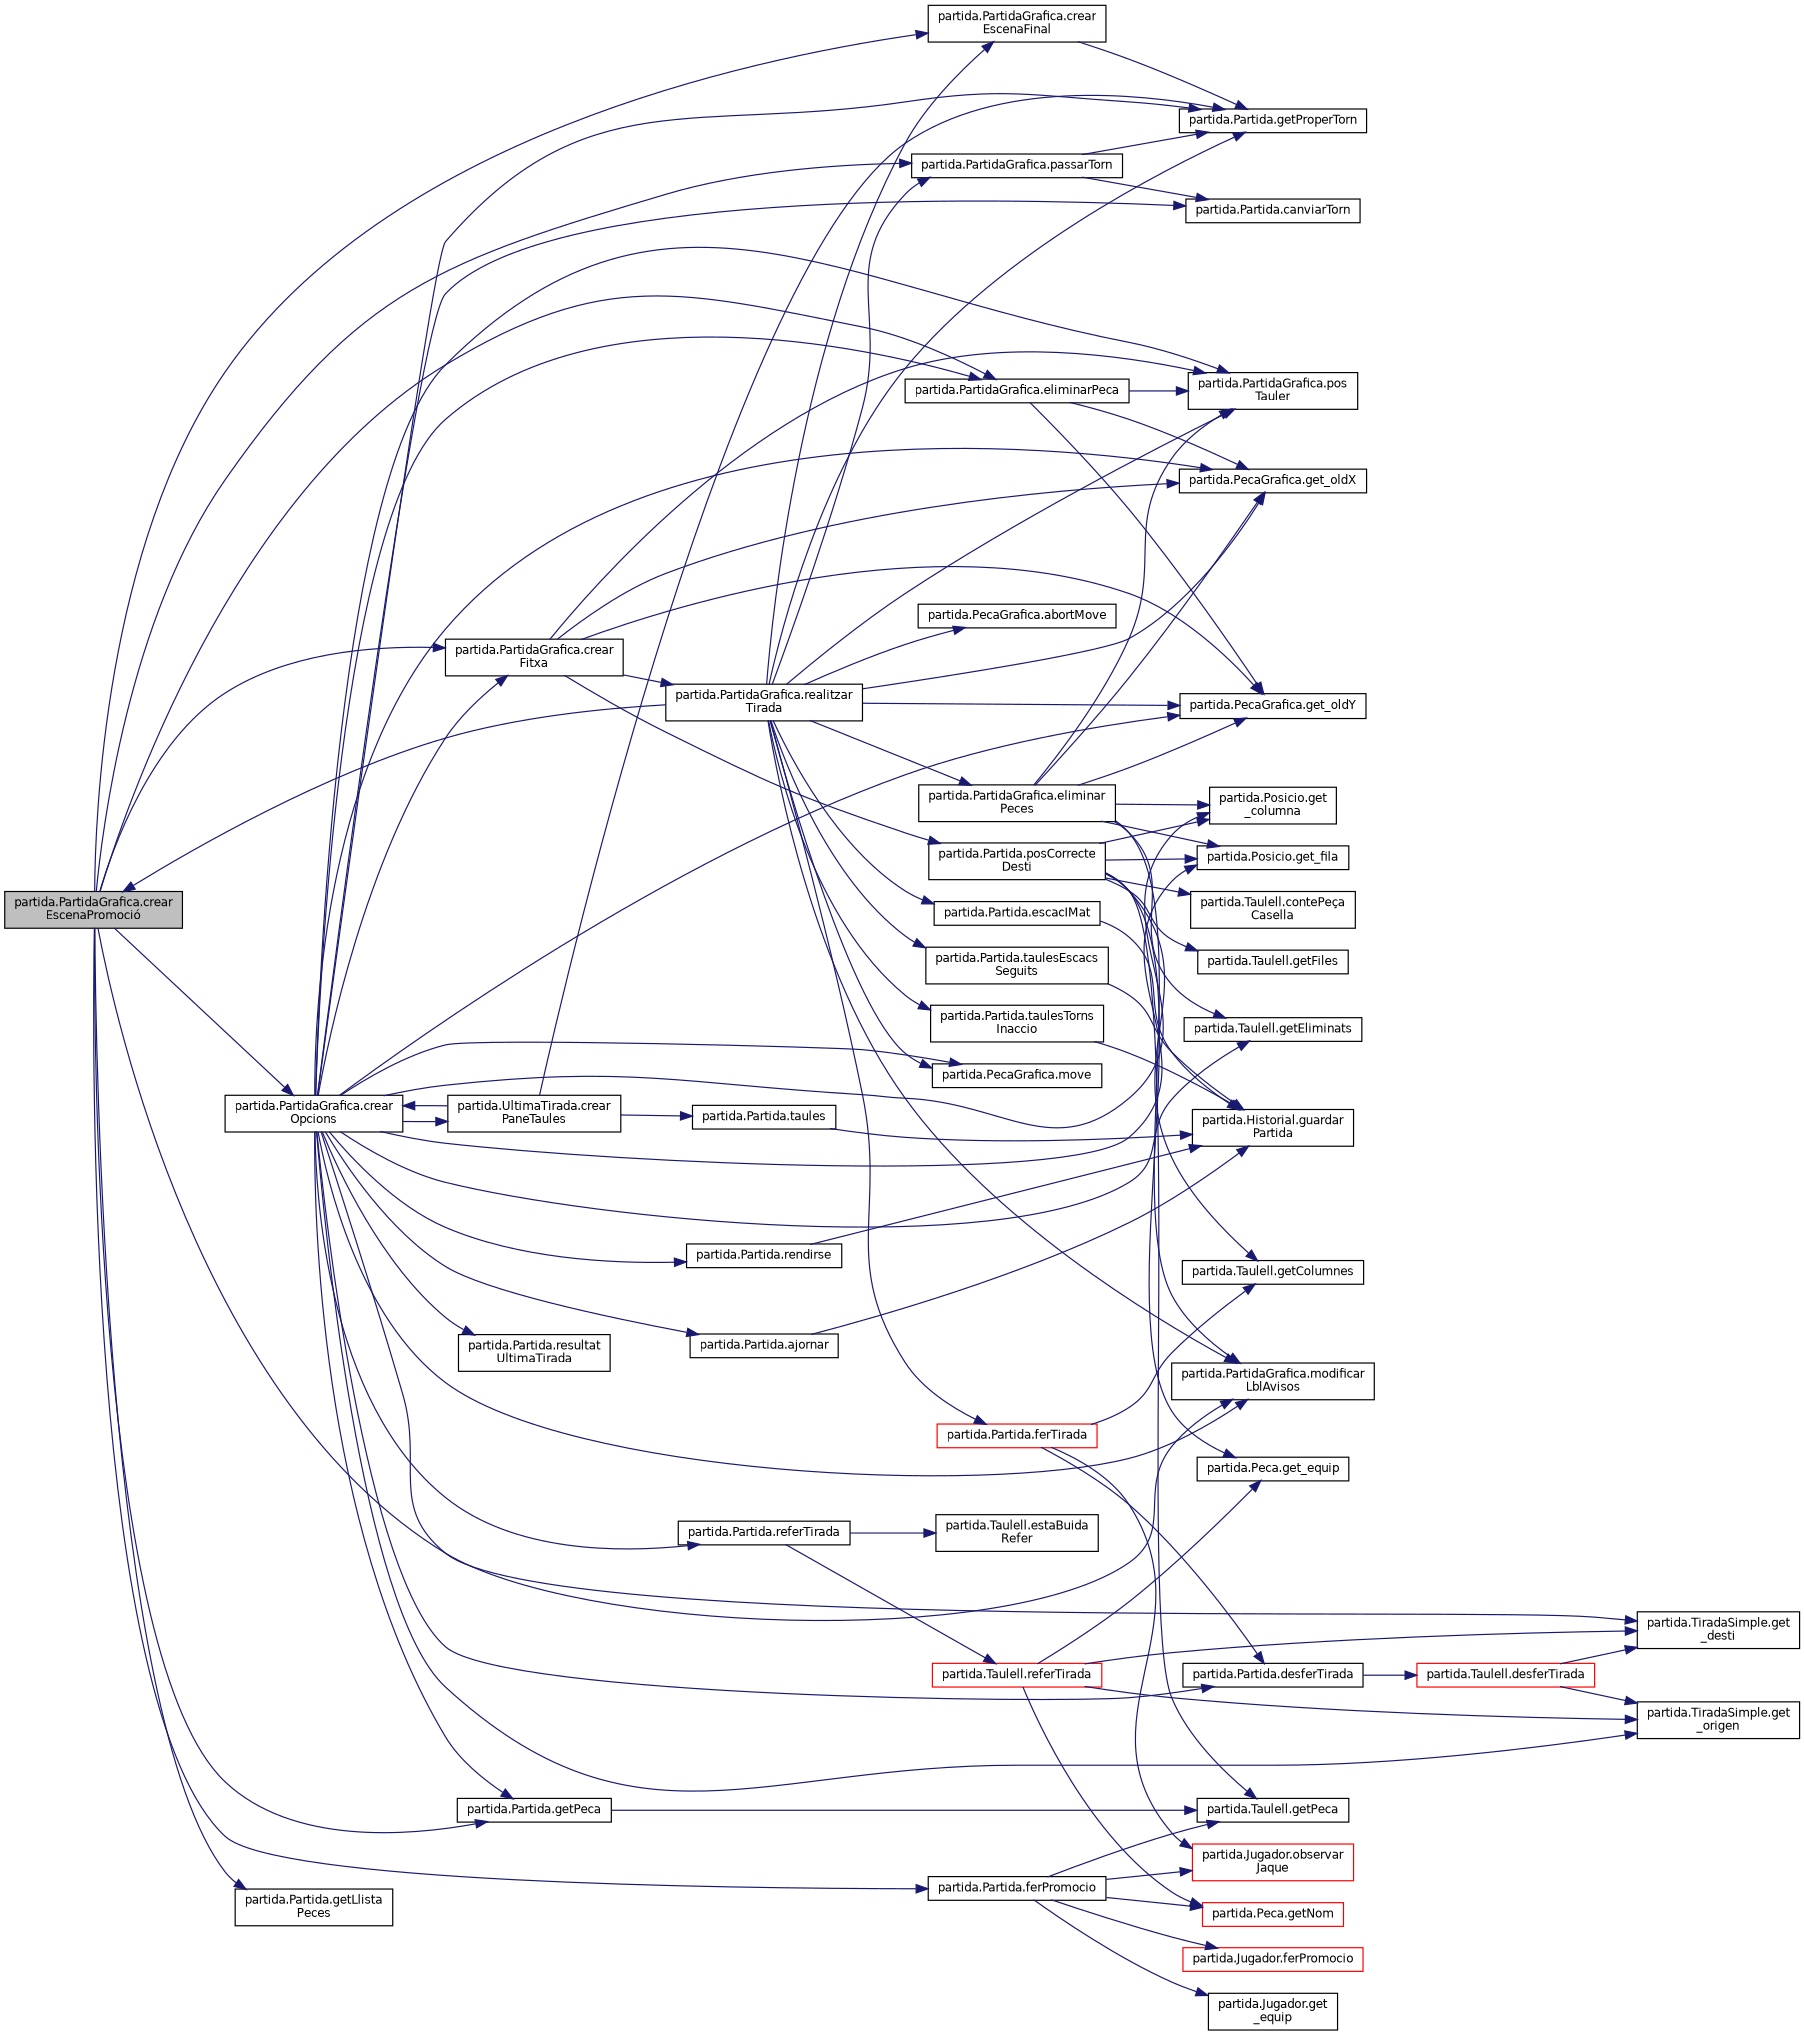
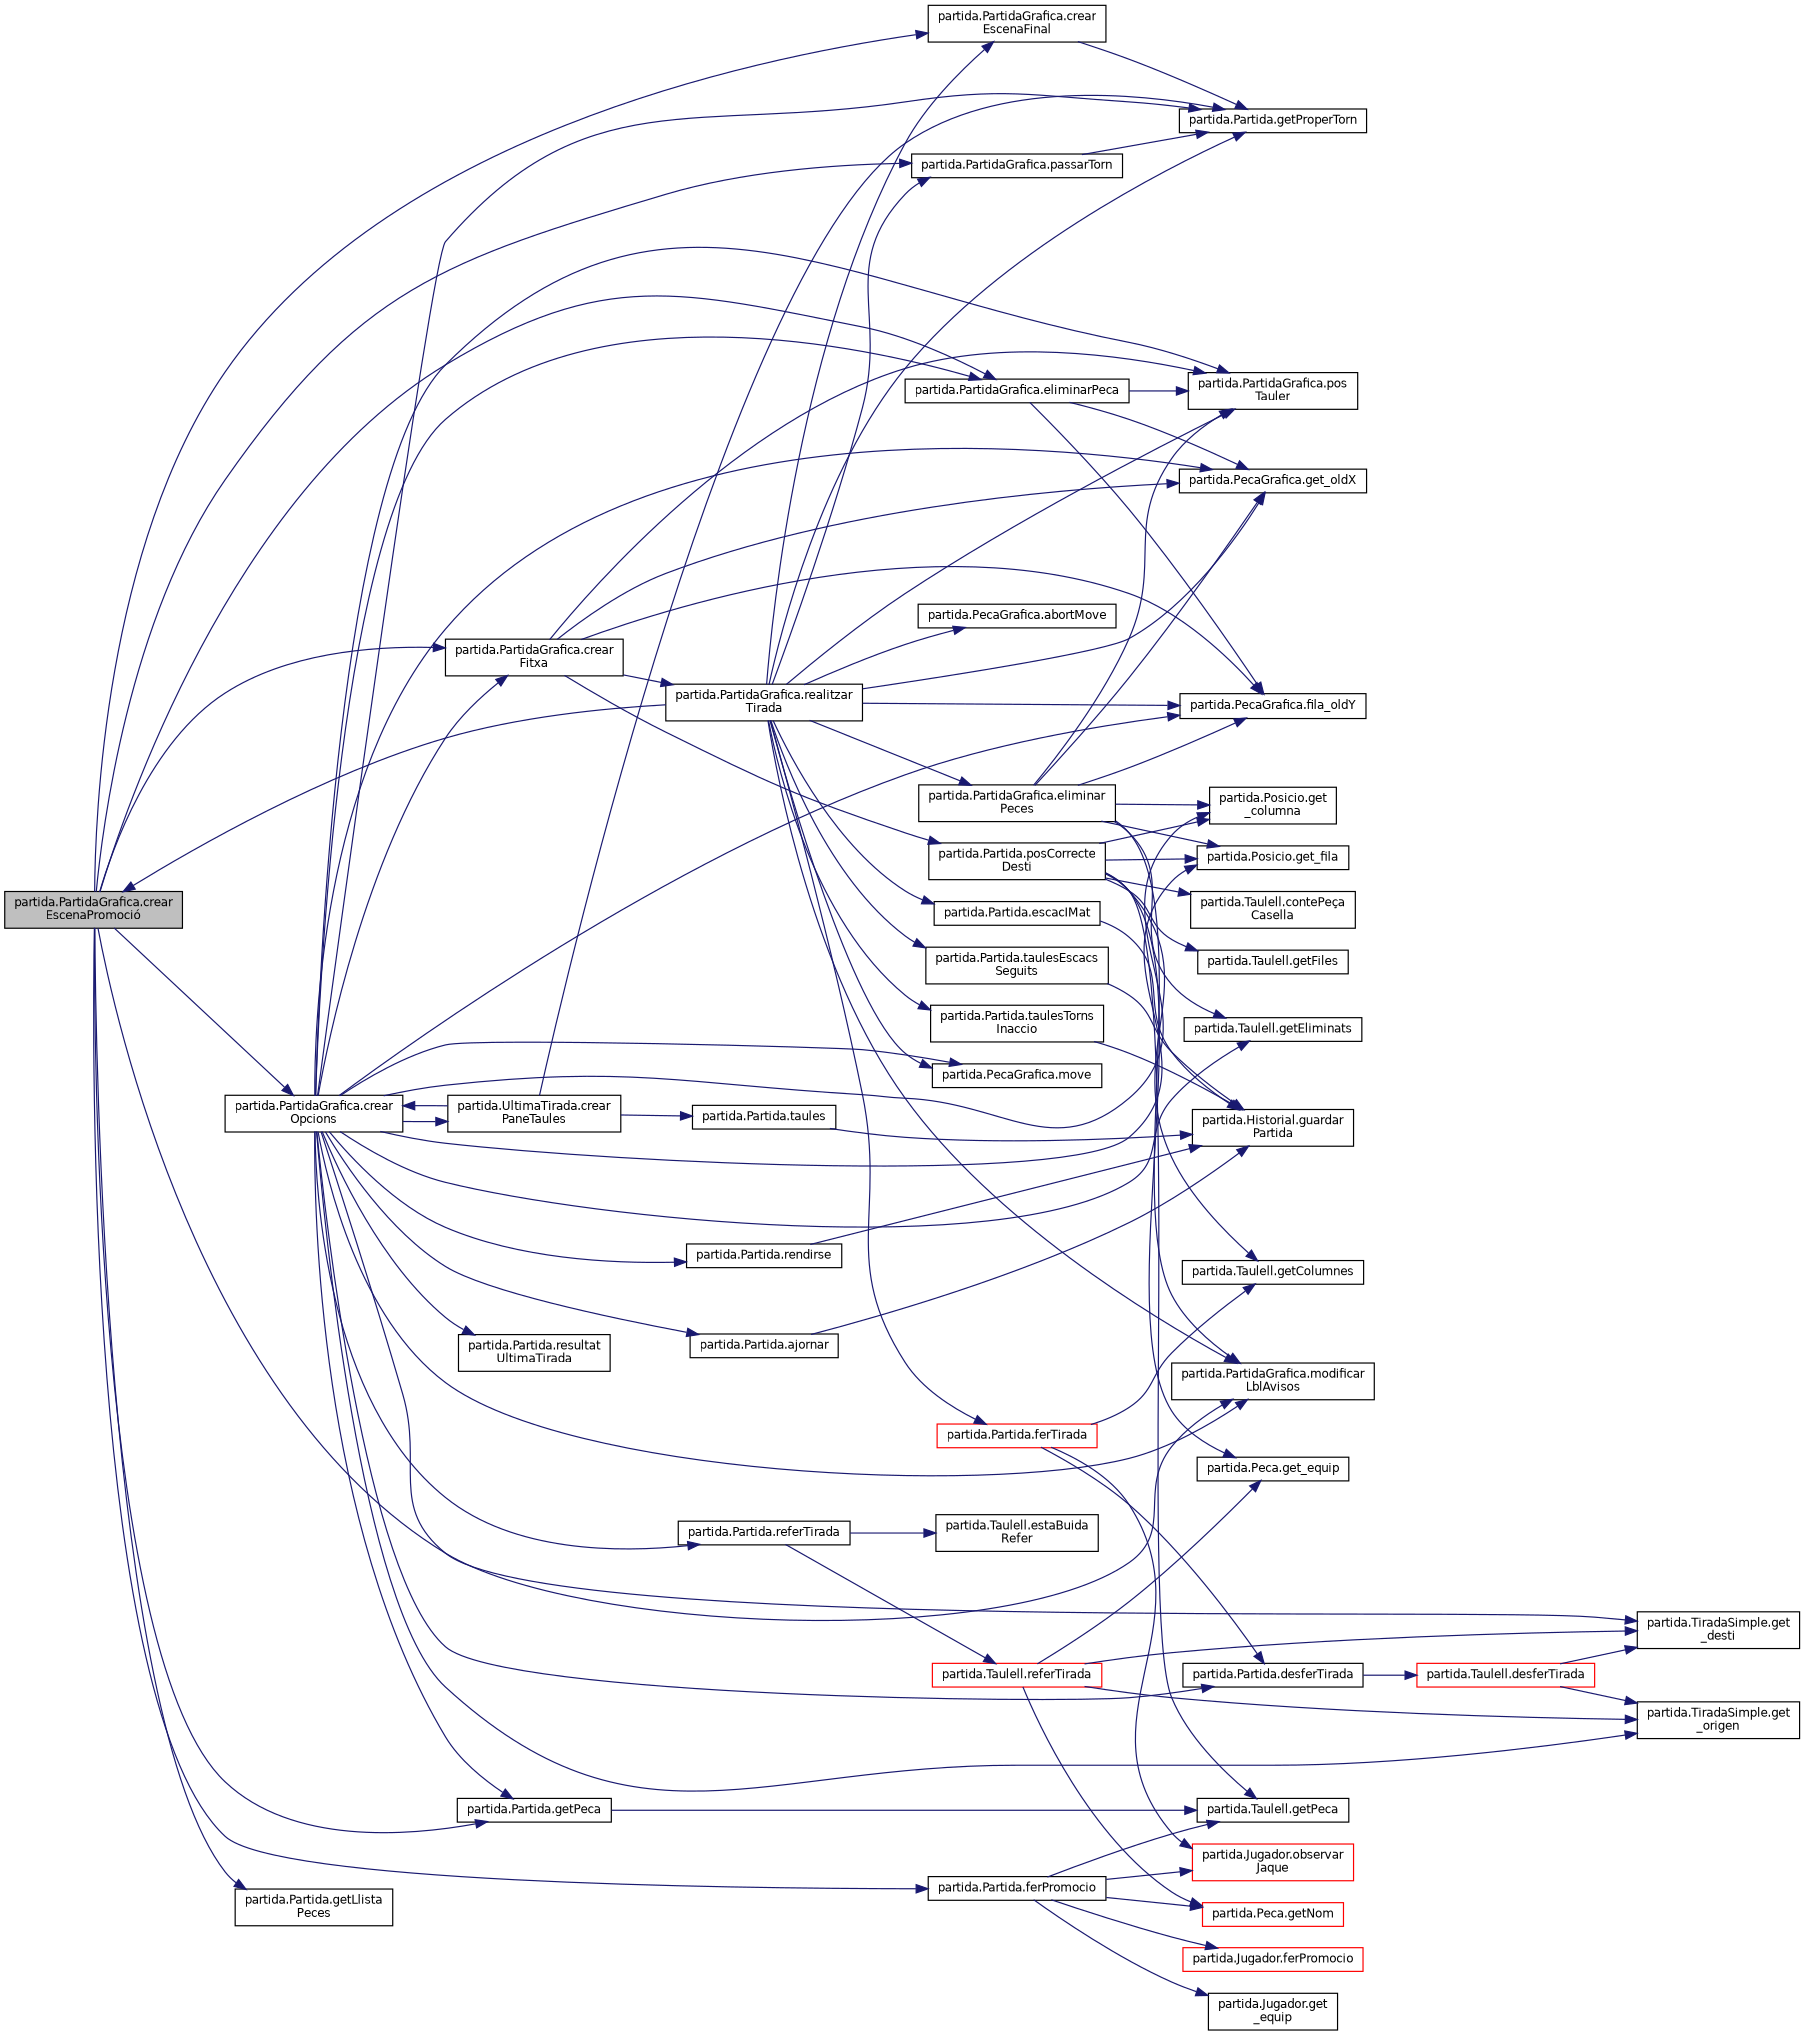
node "partida.Partida.canviarTorn": removed
node "partida.PecaGrafica.get_oldY": label "partida.PecaGrafica.get_oldY" -> "partida.PecaGrafica.fila_oldY"
